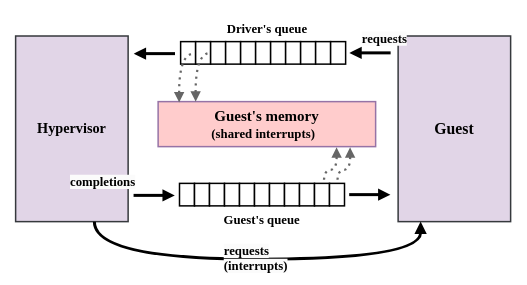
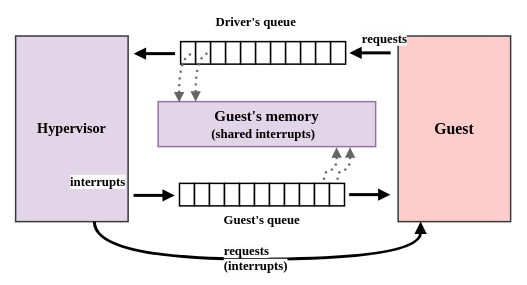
node "Driver's queue": moved (267, 27) -> (256, 19)
node "Guest's memory": fillcolor #ffcccc -> #e1d5e7
node "Guest": fillcolor #e1d5e7 -> #ffcccc
node "completions": label "completions" -> "interrupts"
